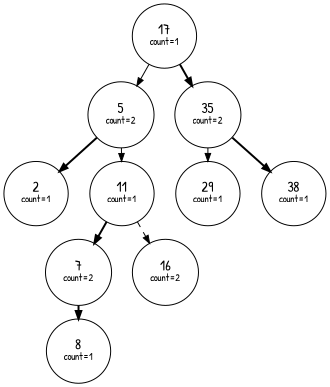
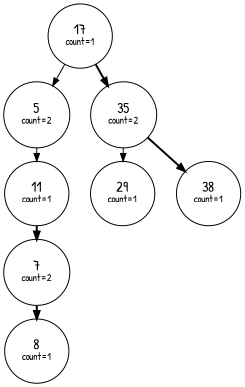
node "2": removed
node "16": removed
